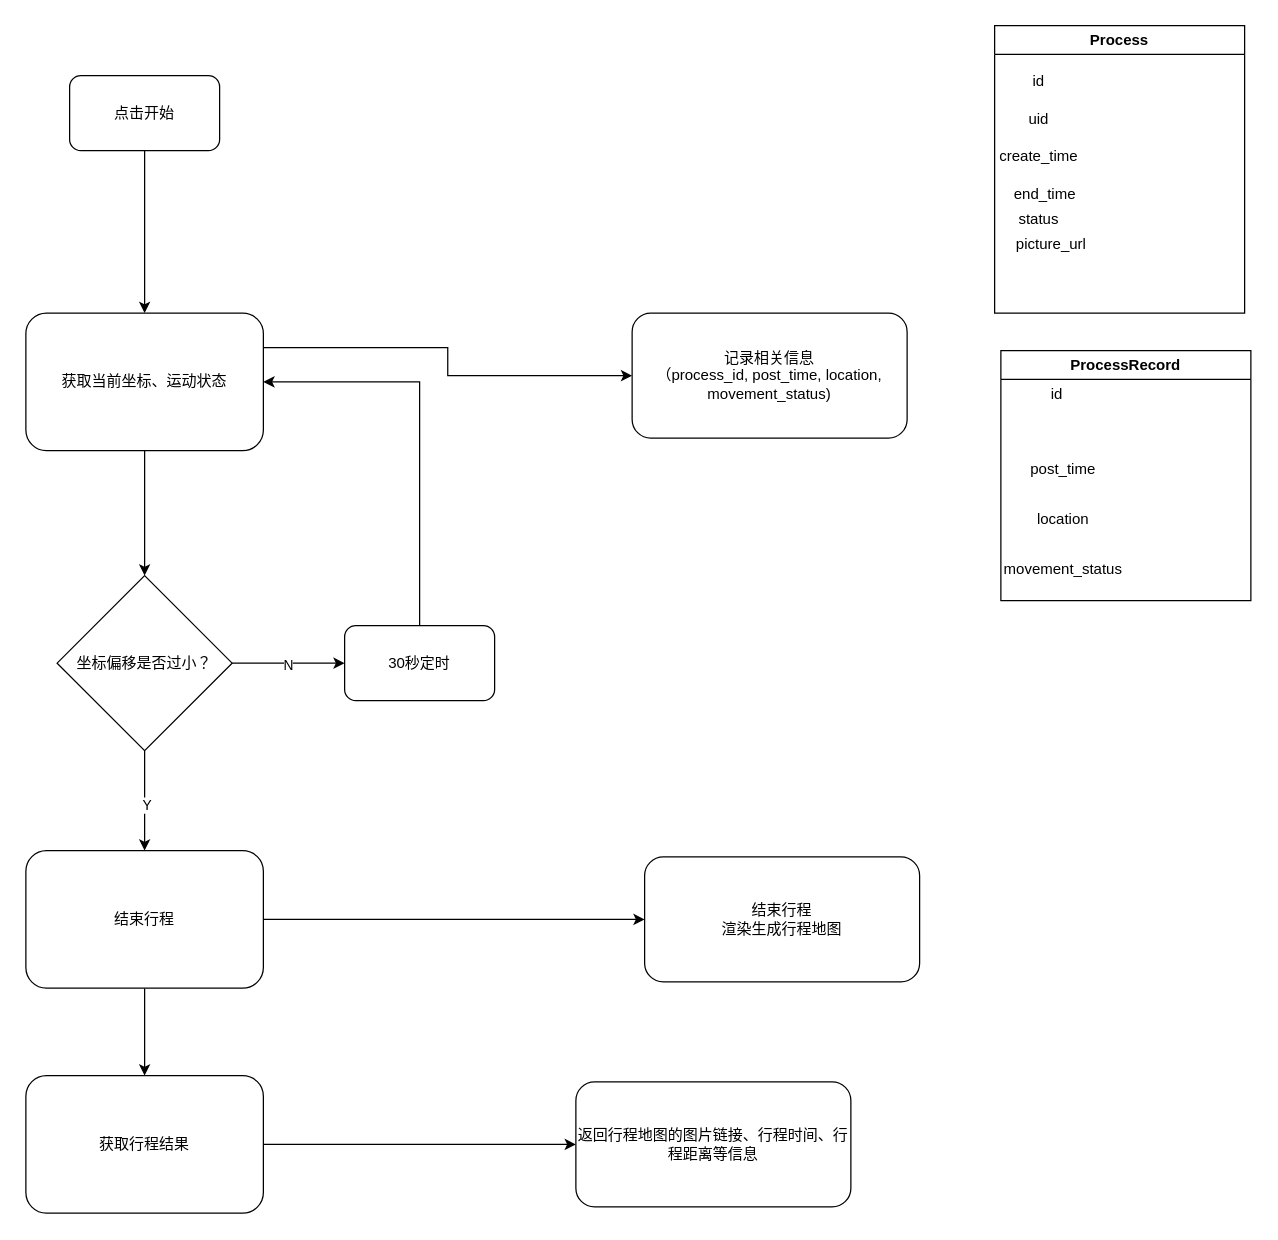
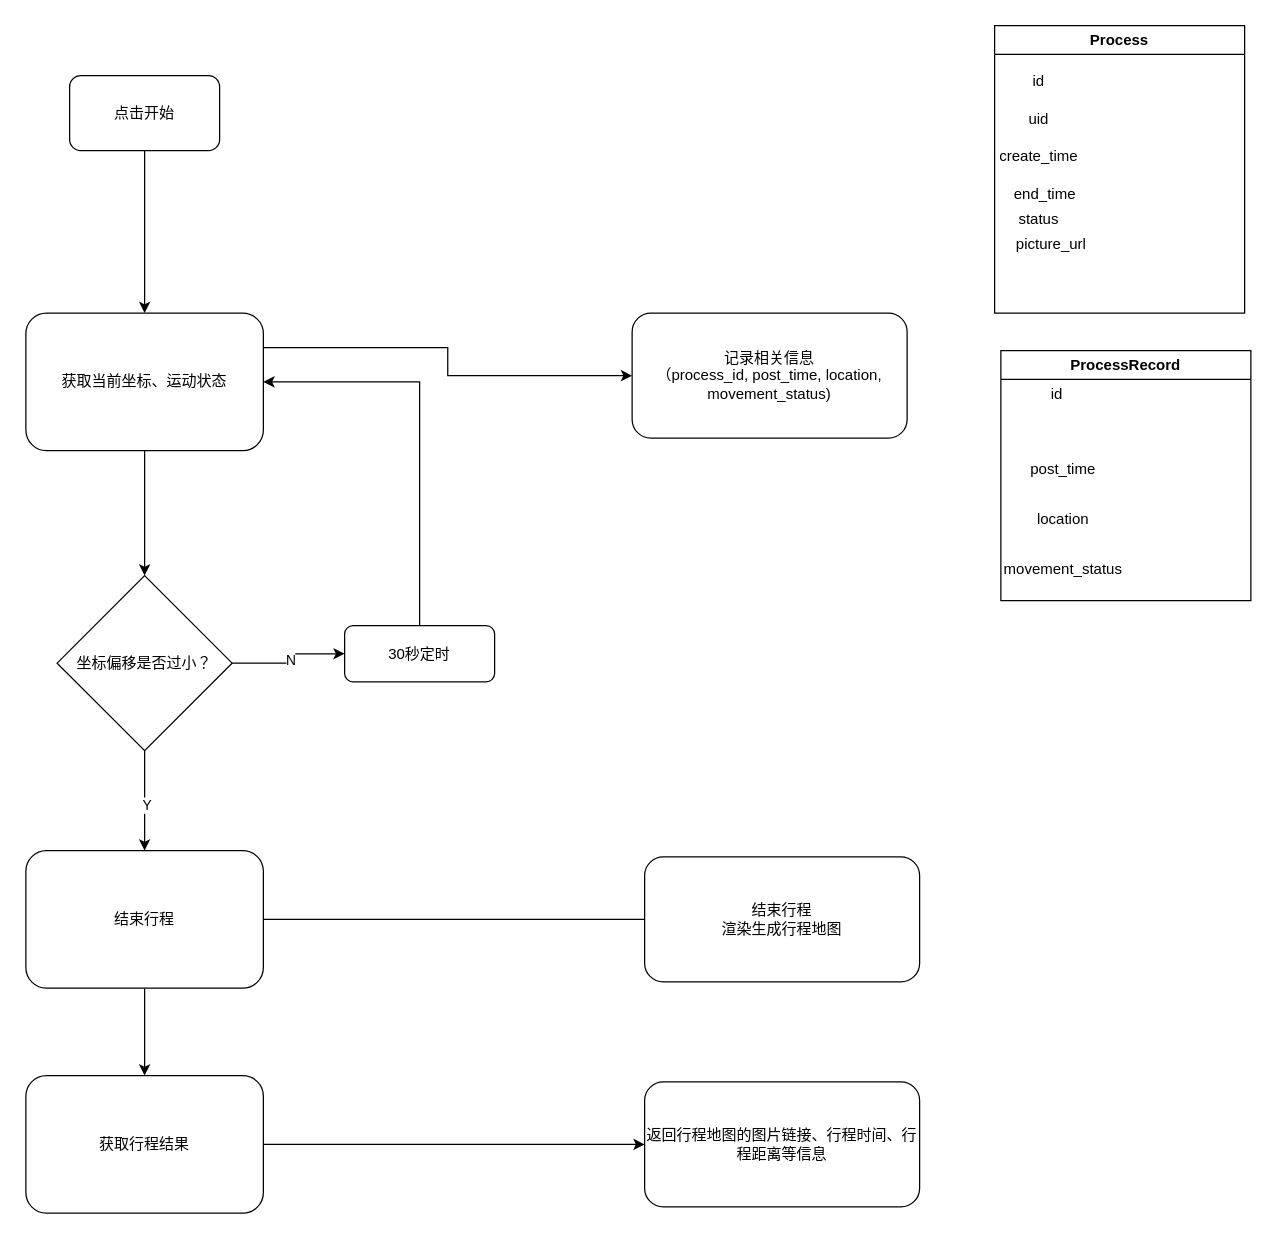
node "30秒定时": size 150x75 -> 150x56
edge "结束行程" -> "结束行程 渲染生成行程地图": arrowhead classic -> none
node "返回行程地图的图片链接、行程时间、行程距离等信息": moved (713, 1144) -> (782, 1144)
